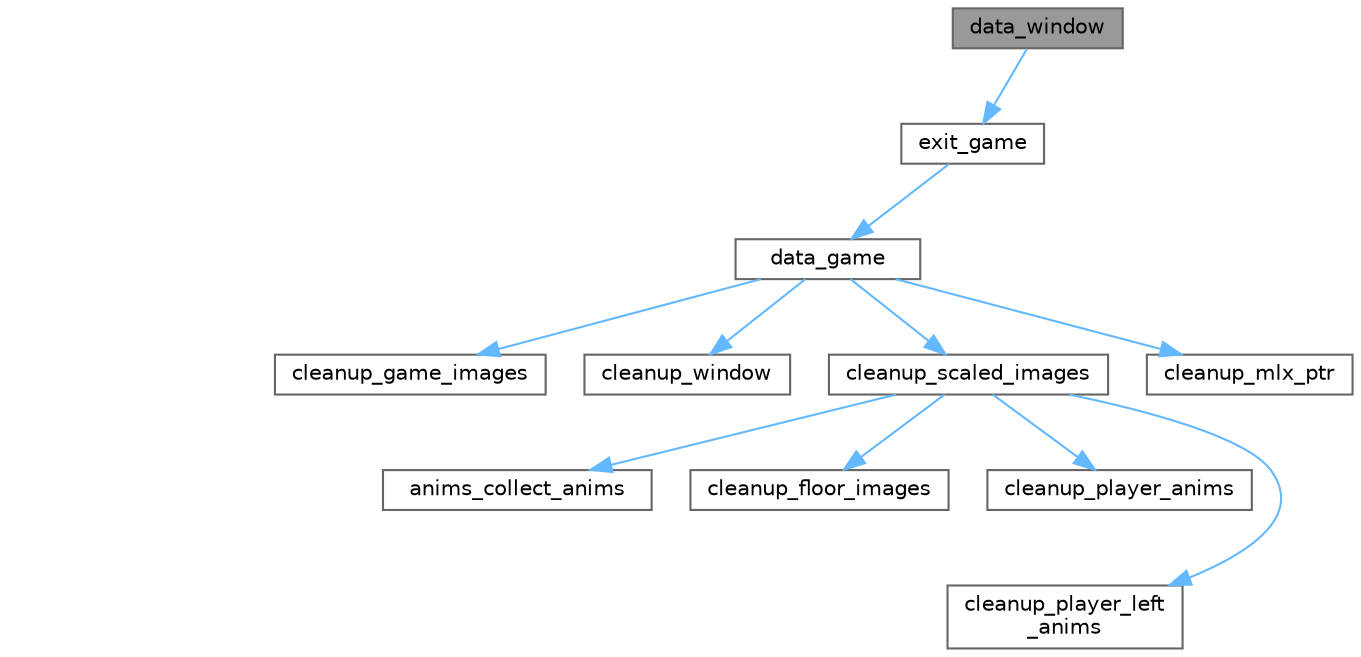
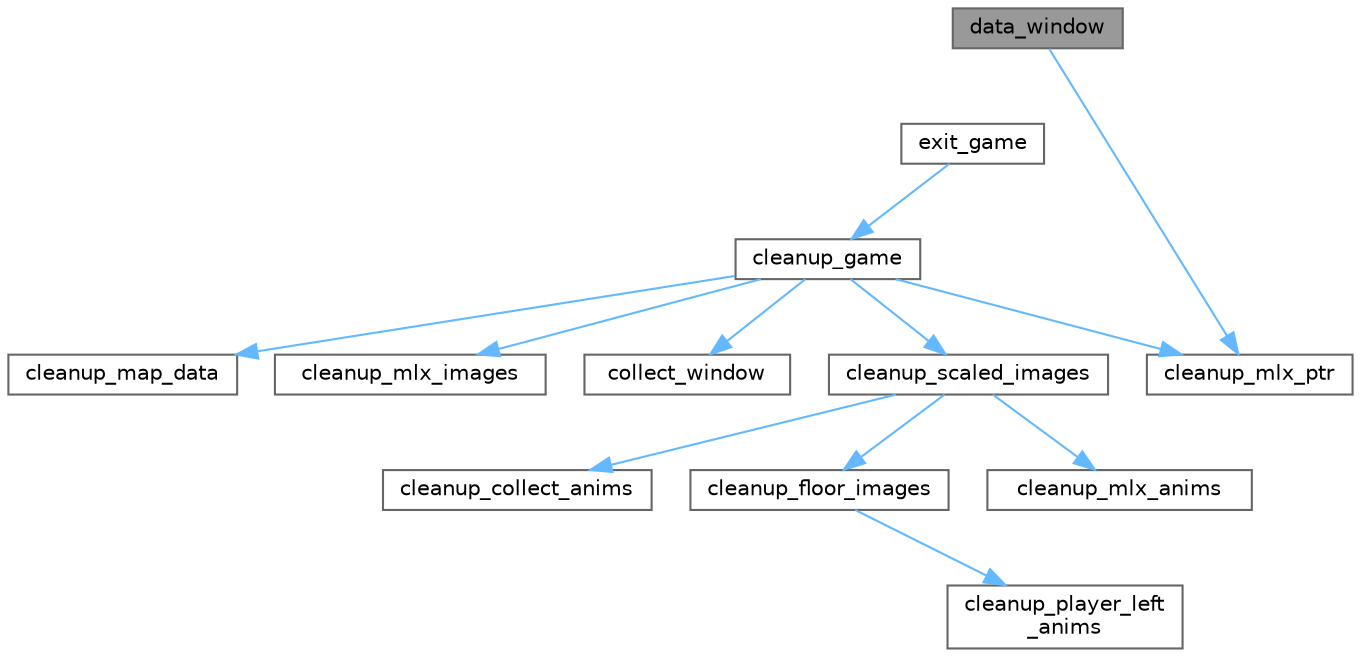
edge "data_window" -> "exit_game": now "data_window" -> "cleanup_mlx_ptr"
node "data_game": label "data_game" -> "cleanup_game"
node "cleanup_map_data": added
node "cleanup_game_images": label "cleanup_game_images" -> "cleanup_mlx_images"
node "cleanup_window": label "cleanup_window" -> "collect_window"
edge "cleanup_scaled_images" -> "cleanup_player_left _anims": now "cleanup_floor_images" -> "cleanup_player_left _anims"
node "anims_collect_anims": label "anims_collect_anims" -> "cleanup_collect_anims"
node "cleanup_player_anims": label "cleanup_player_anims" -> "cleanup_mlx_anims"
